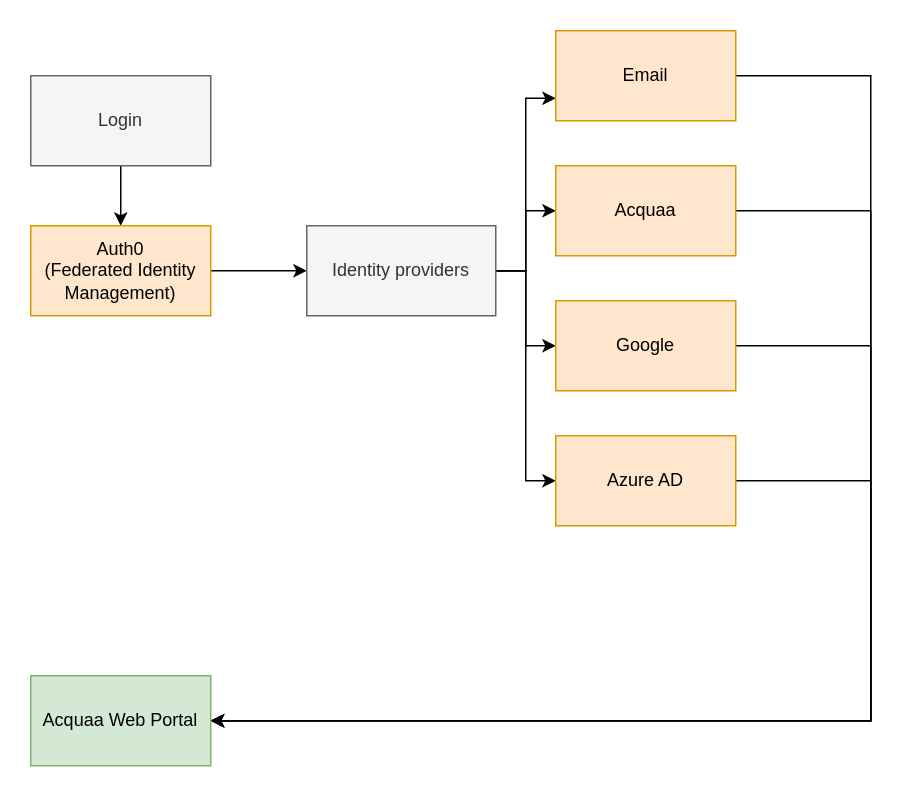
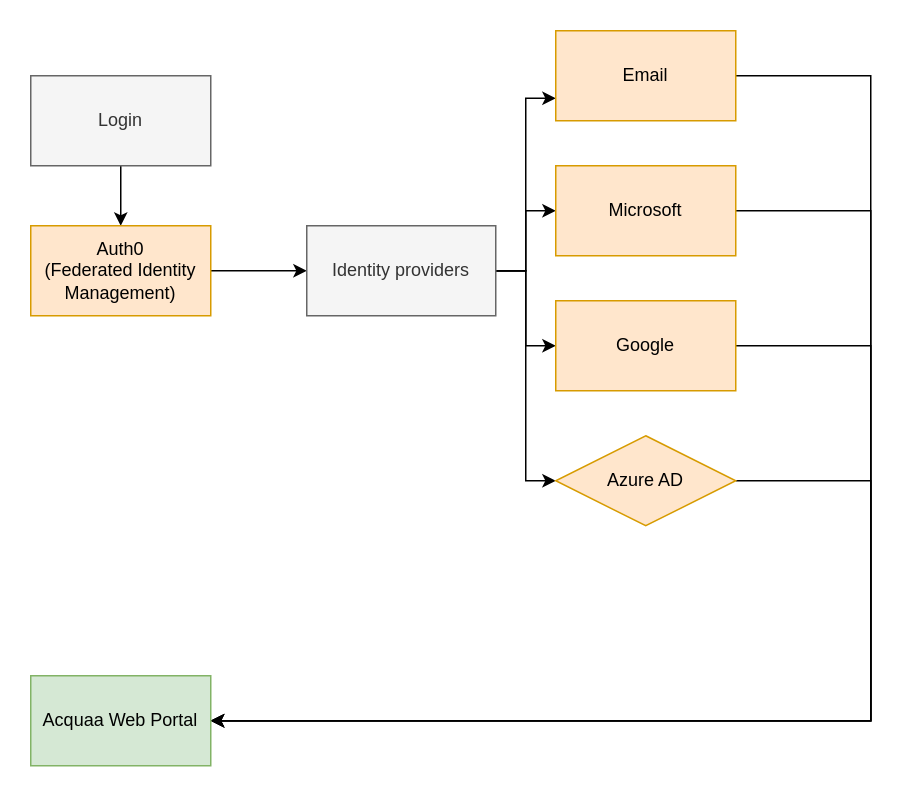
node "Acquaa": label "Acquaa" -> "Microsoft"
node "Azure AD": shape rectangle -> diamond
